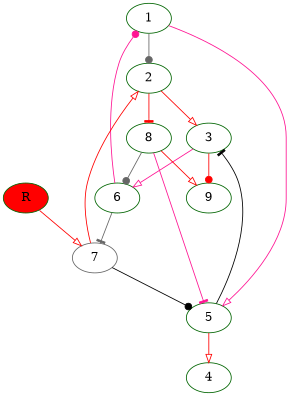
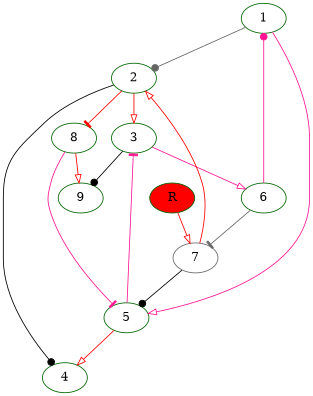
edge "8" -> "6": removed
edge "3" -> "9": color red -> black
edge "2" -> "4": added
edge "5" -> "3": color black -> deeppink
